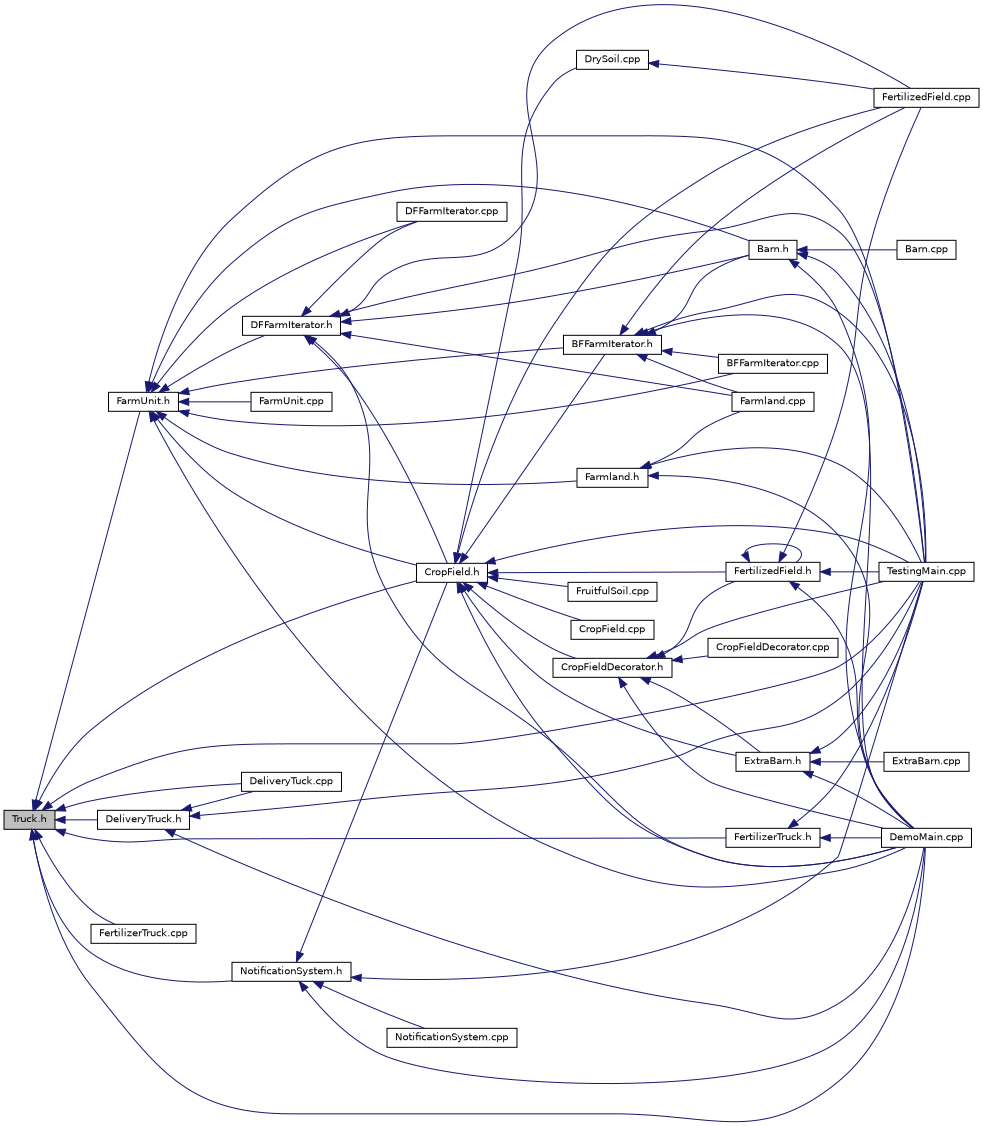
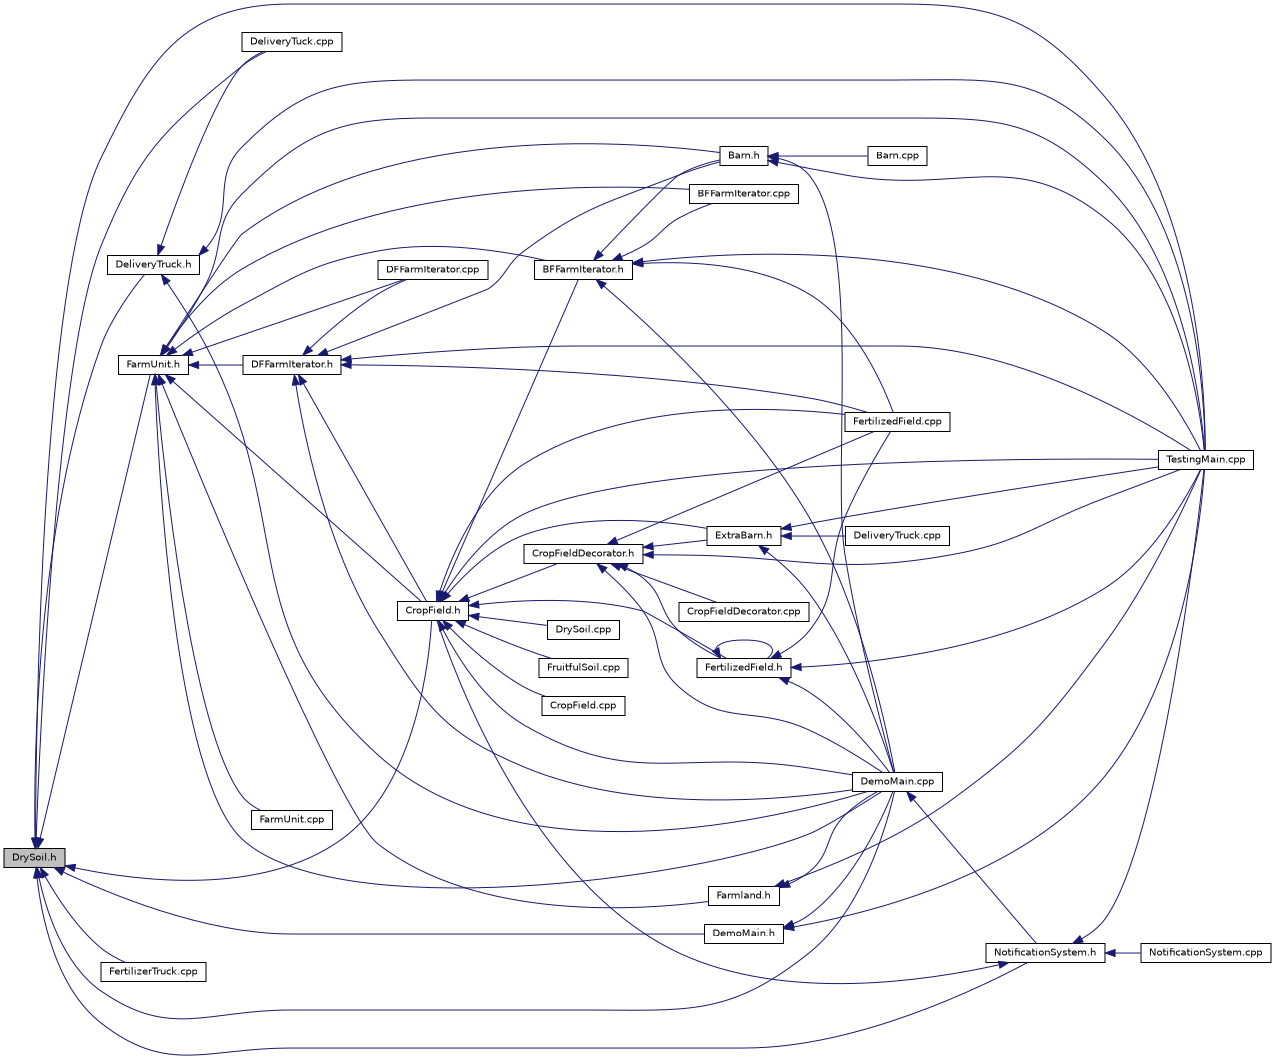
edge "FertilizedField.cpp" -> "DrySoil.cpp": now "FertilizedField.cpp" -> "CropFieldDecorator.h"
node "Farmland.cpp": removed
node "ExtraBarn.cpp": label "ExtraBarn.cpp" -> "DeliveryTruck.cpp"
node "Truck.h": label "Truck.h" -> "DrySoil.h"
node "FertilizerTruck.h": label "FertilizerTruck.h" -> "DemoMain.h"
edge "DemoMain.cpp" -> "NotificationSystem.h": reversed
